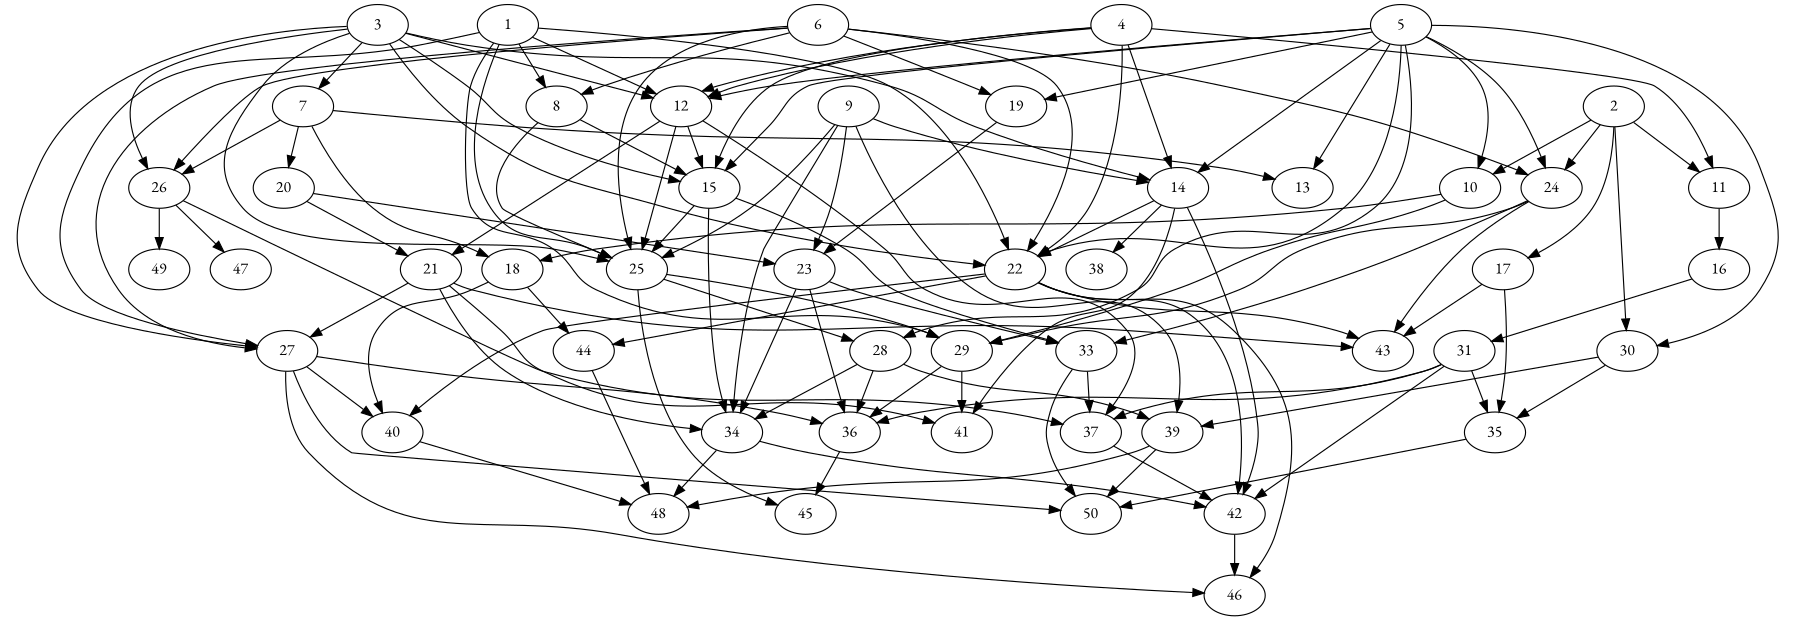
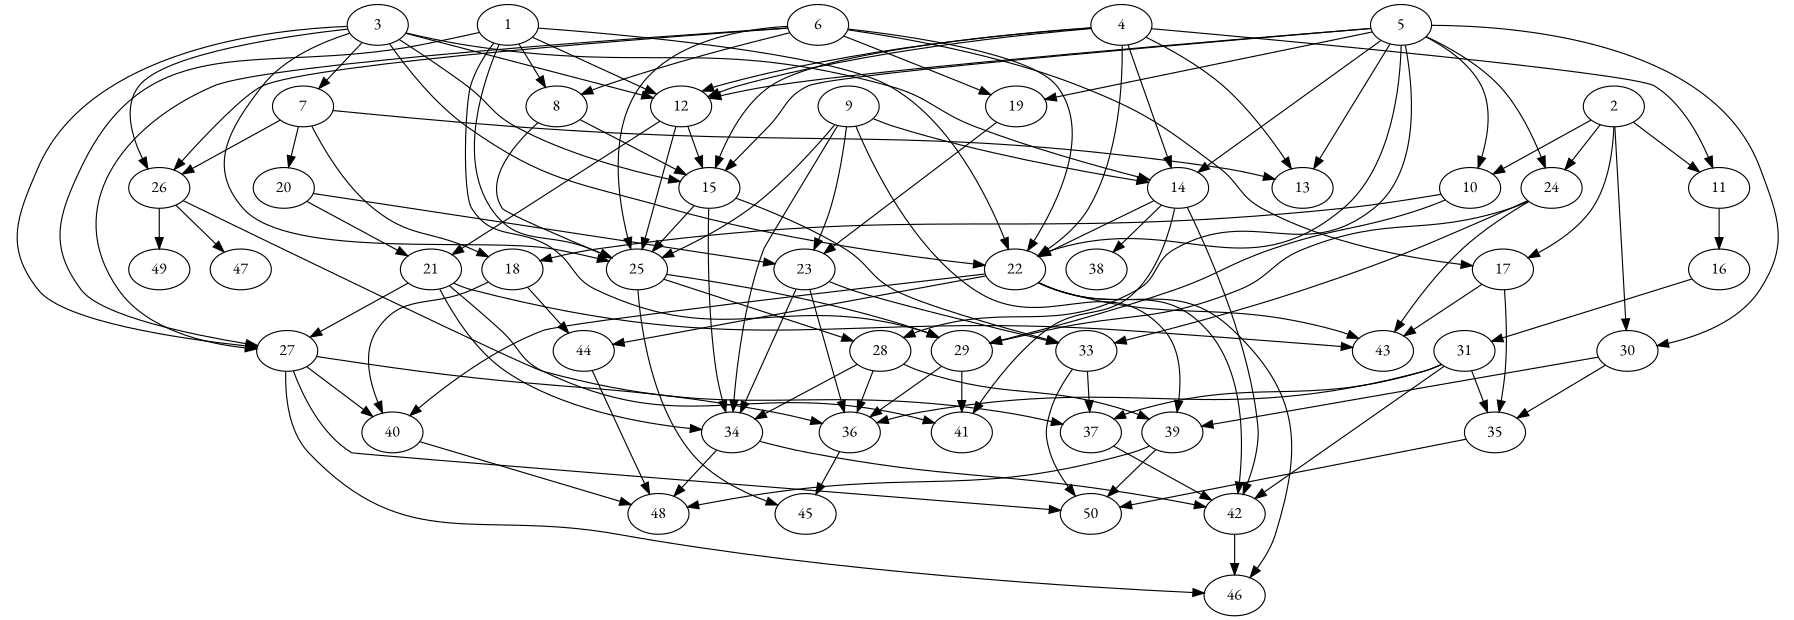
edge "6" -> "24": now "6" -> "17"
edge "4" -> "13": added
edge "12" -> "37": removed
